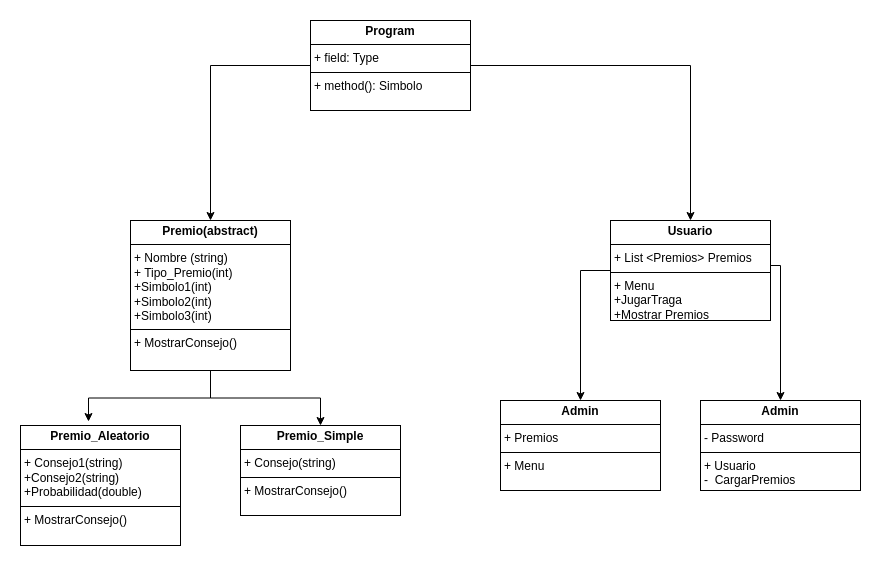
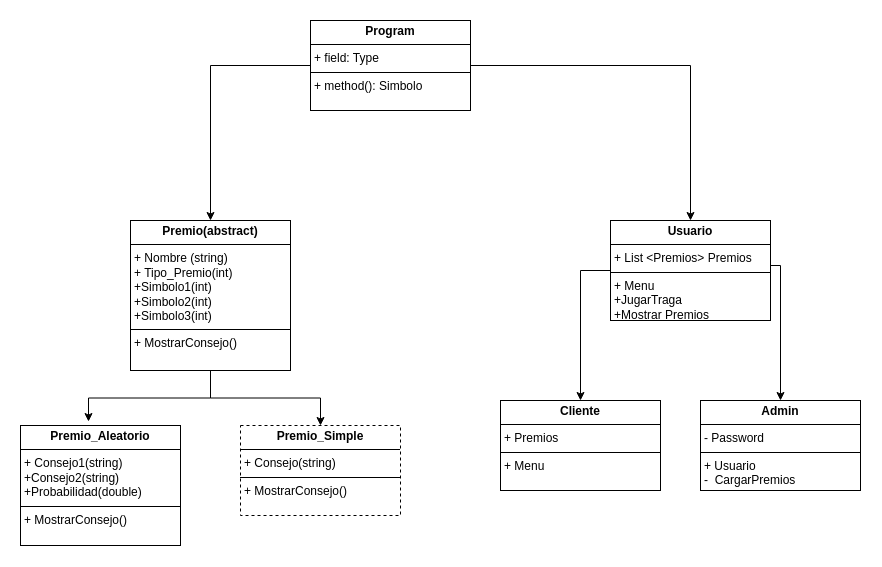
node "Admin + Premios + Menu": label "Admin + Premios + Menu" -> "Cliente + Premios + Menu"
node "Premio_Simple + Consejo(string) + MostrarConsejo()": style solid -> dashed
